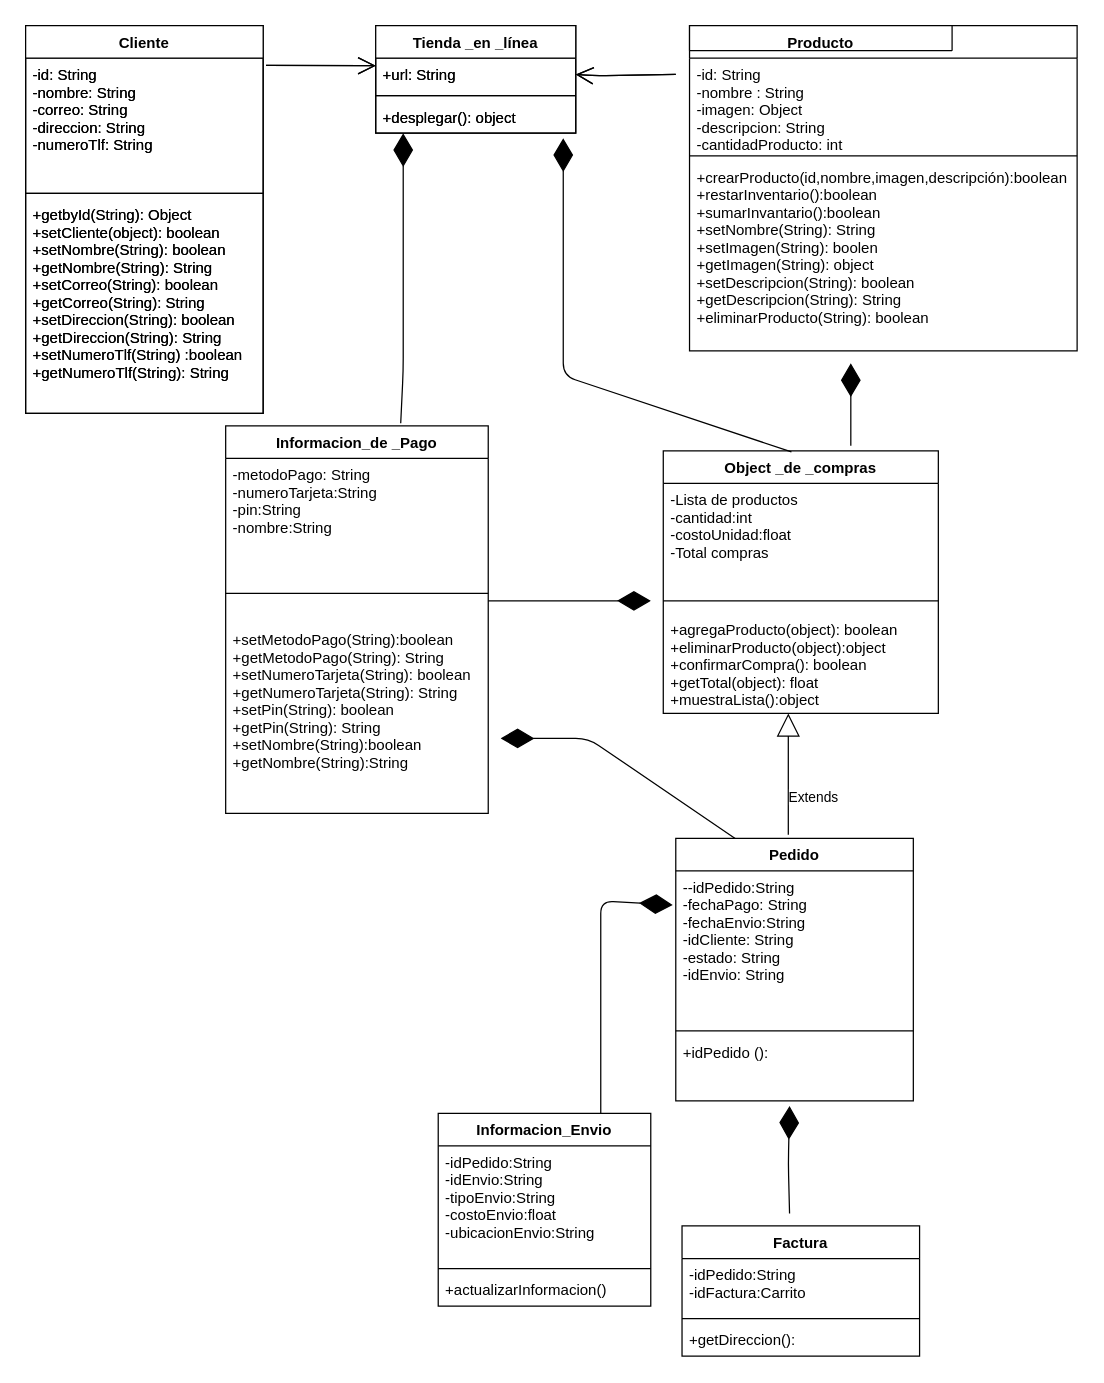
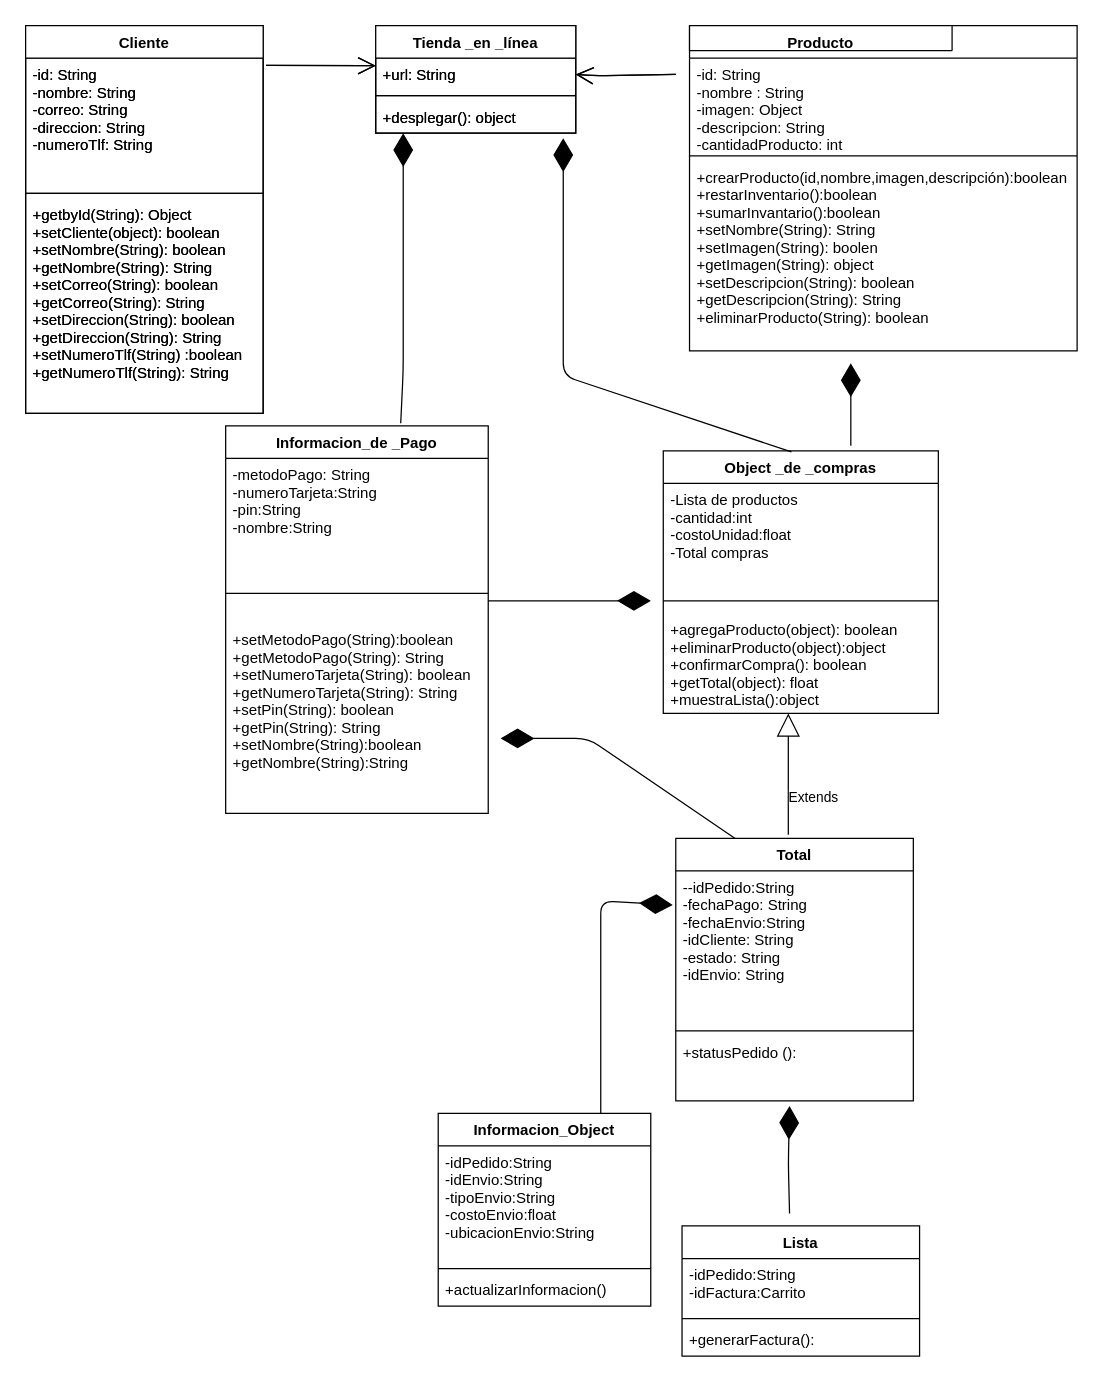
node "Pedido": label "Pedido" -> "Total"
node "+idPedido ():": label "+idPedido ():" -> "+statusPedido ():"
node "Informacion_Envio": label "Informacion_Envio" -> "Informacion_Object"
node "Factura": label "Factura" -> "Lista"
node "+getDireccion():": label "+getDireccion():" -> "+generarFactura():"
